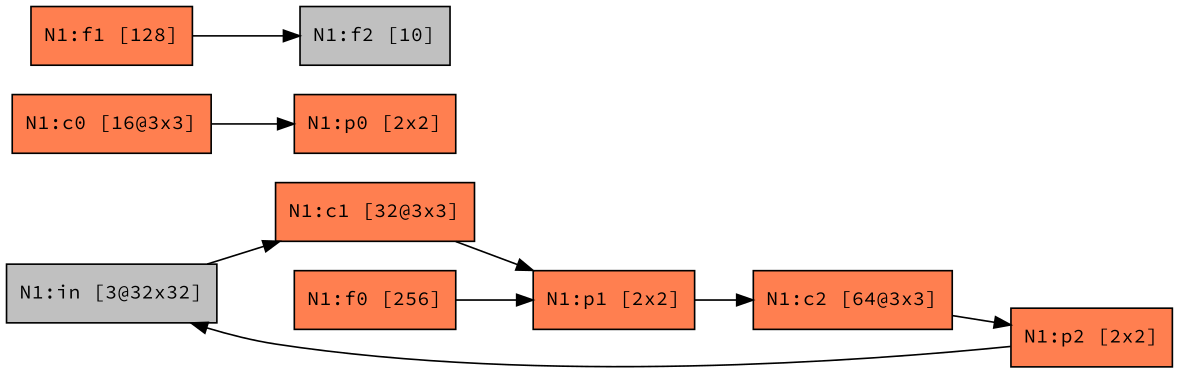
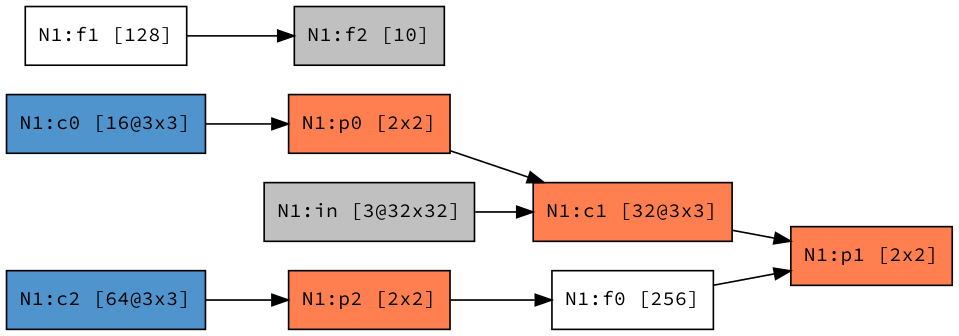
node "N1:f1 [128]": fillcolor coral -> White
node "N1:c0 [16@3x3]": fillcolor coral -> steelblue3
edge "N1:p0 [2x2]" -> "N1:c1 [32@3x3]": added
node "N1:f0 [256]": fillcolor coral -> White
edge "N1:p1 [2x2]" -> "N1:c2 [64@3x3]": removed
node "N1:c2 [64@3x3]": fillcolor coral -> steelblue3
edge "N1:p2 [2x2]" -> "N1:in [3@32x32]": now "N1:p2 [2x2]" -> "N1:f0 [256]"
